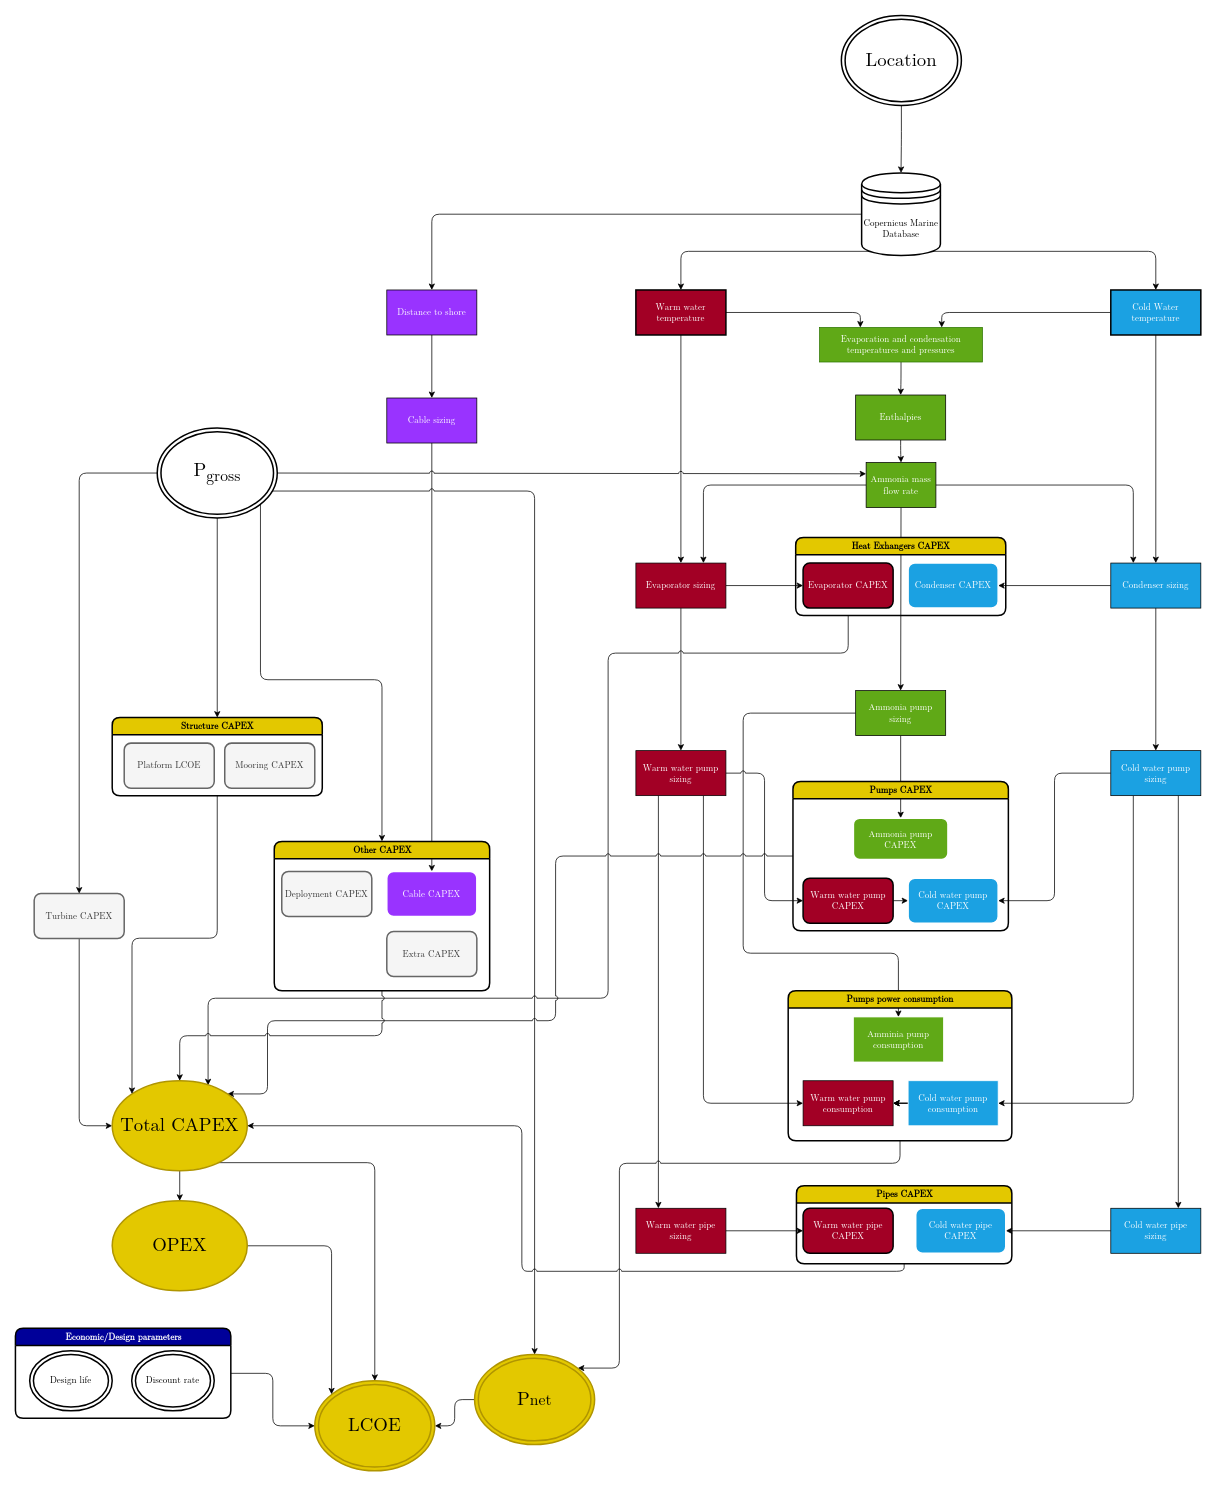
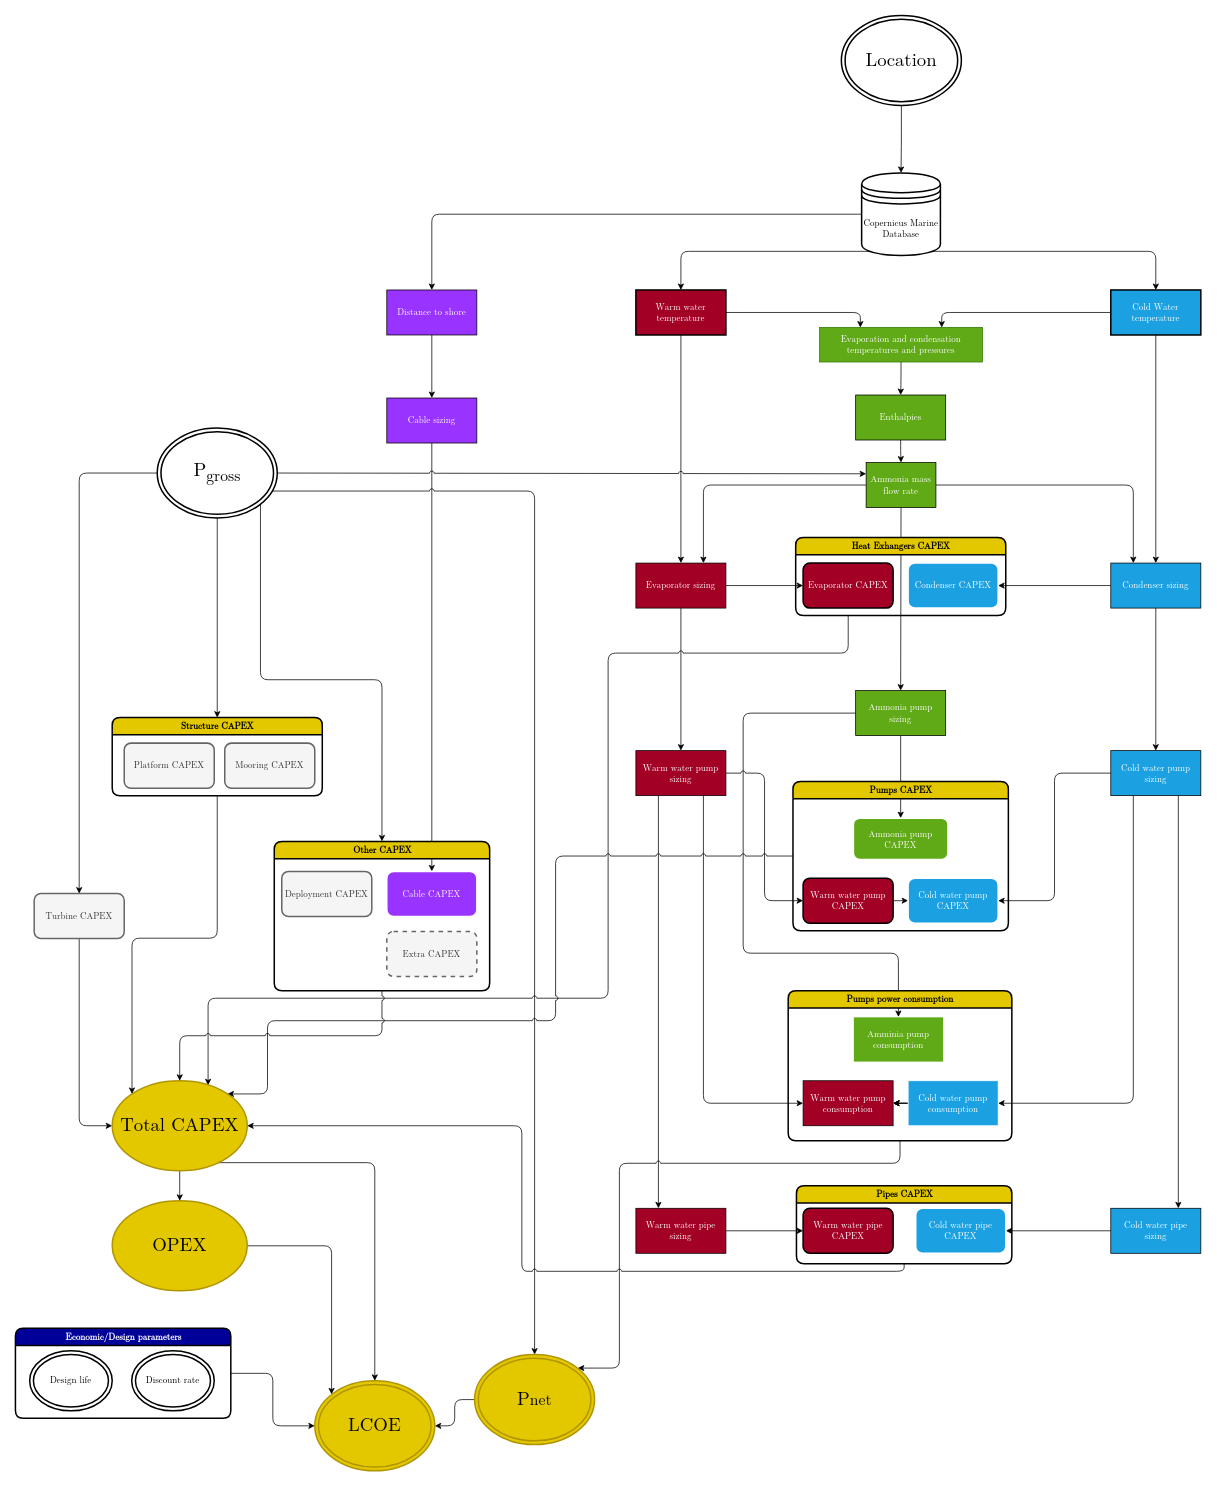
node "Platform LCOE": label "Platform LCOE" -> "Platform CAPEX"
node "Extra CAPEX": style solid -> dashed
